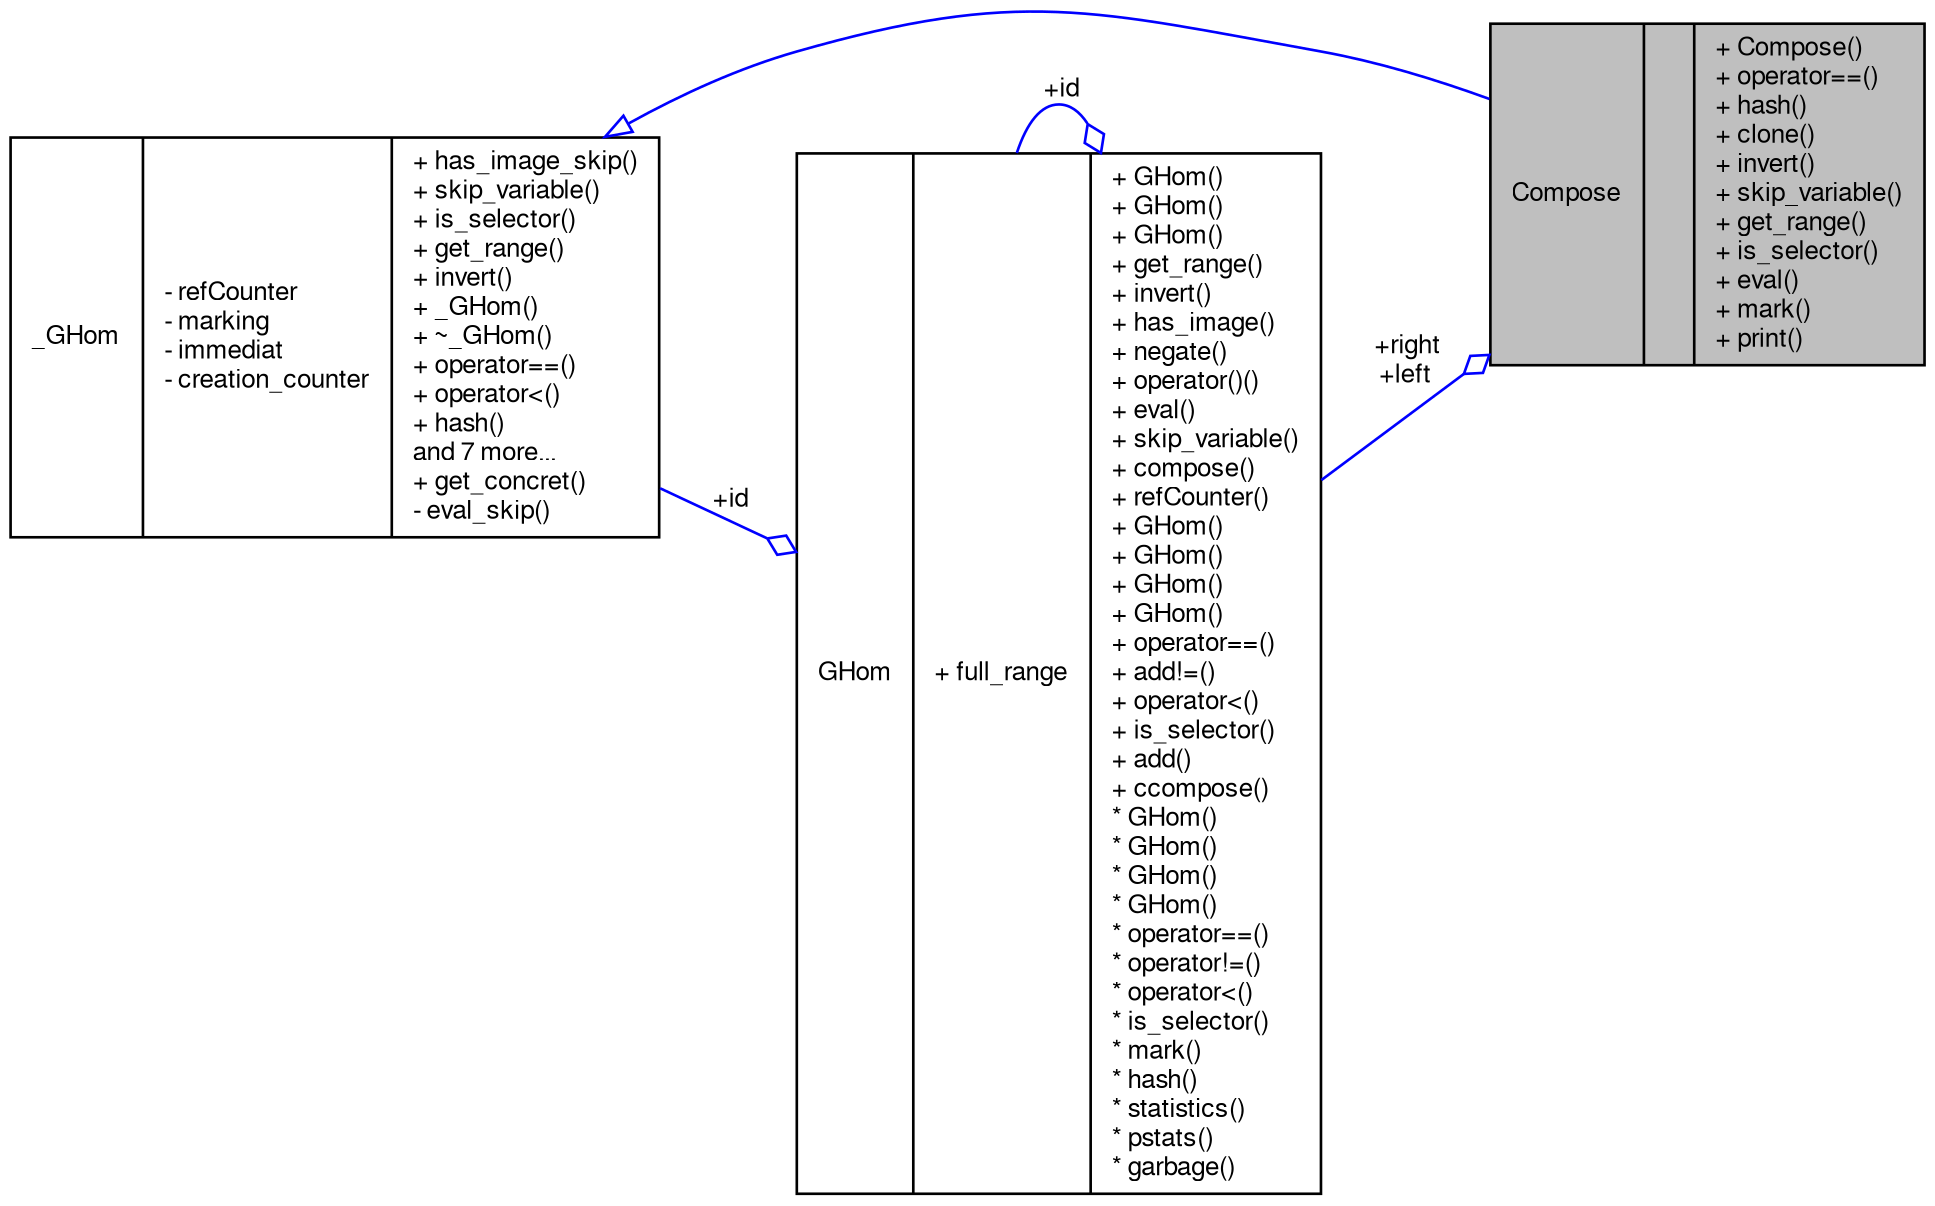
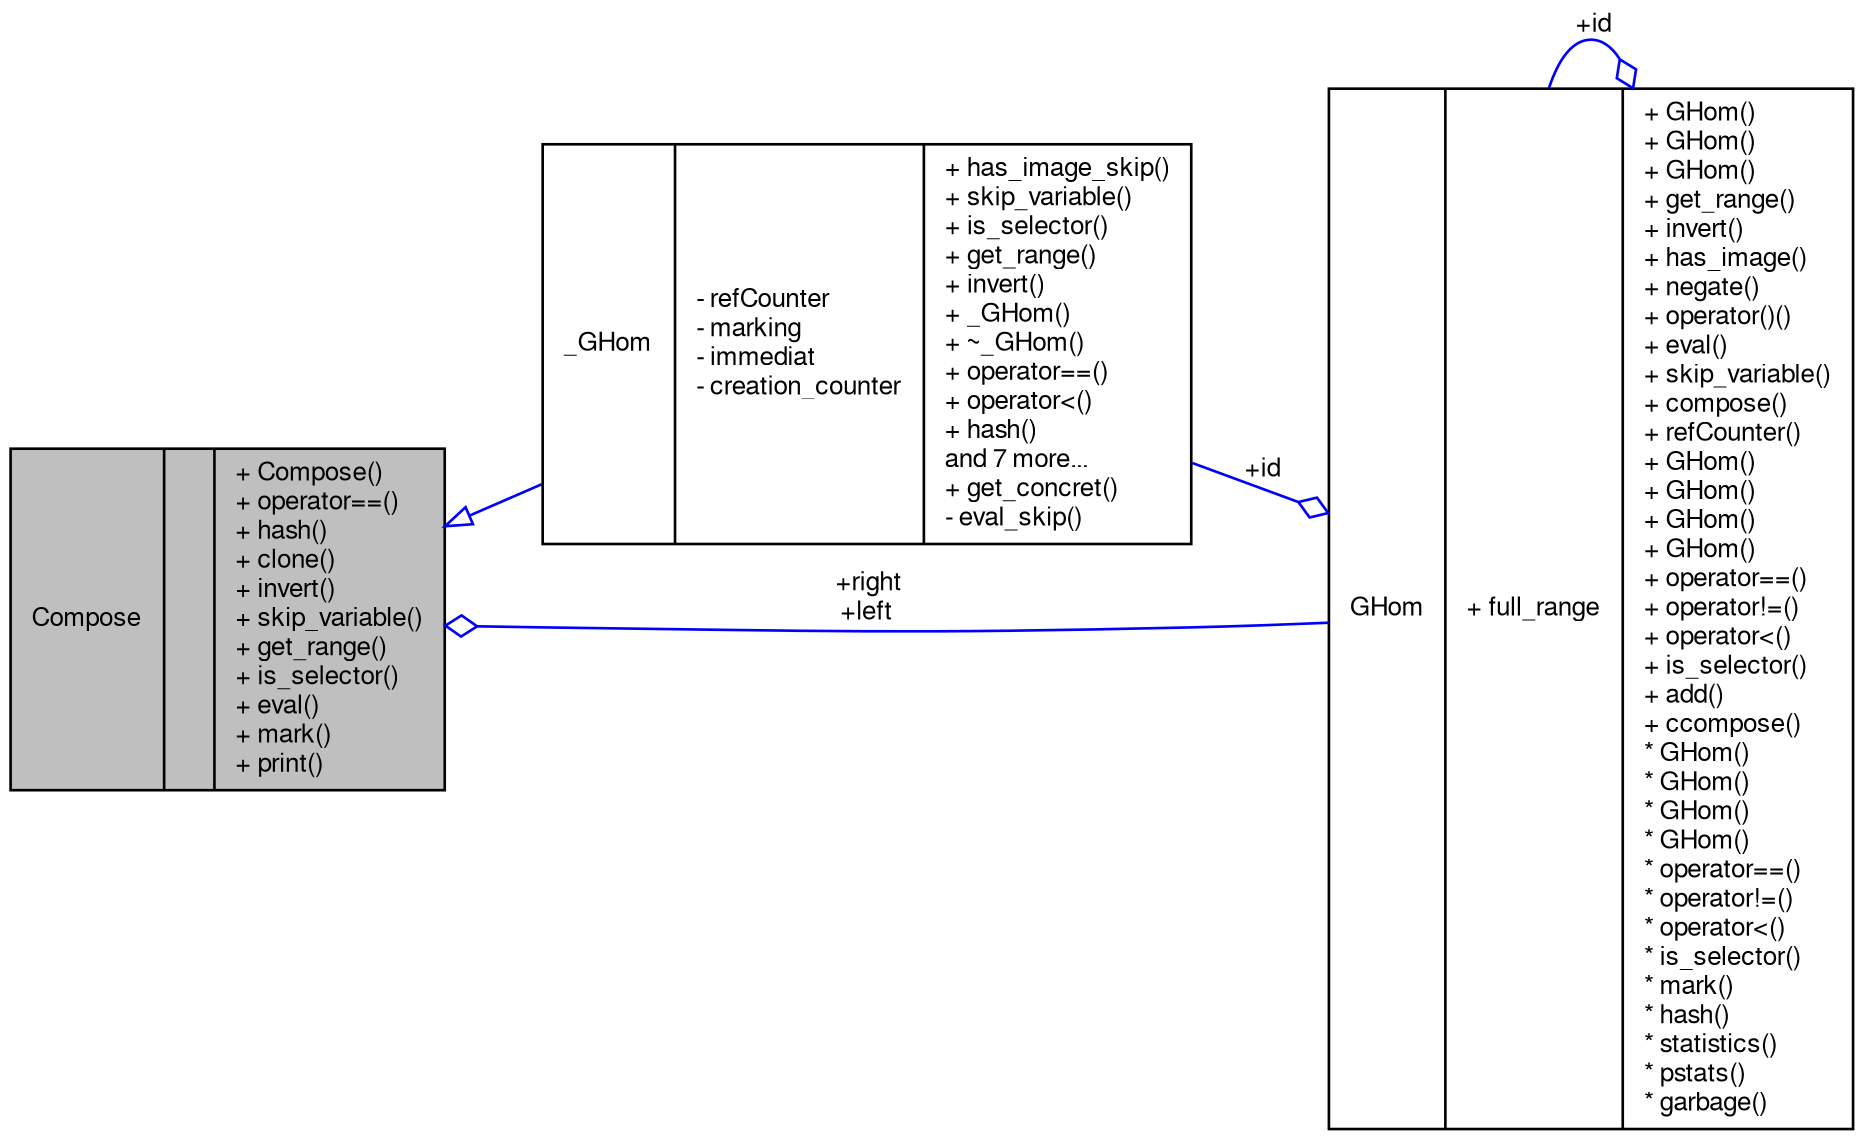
edge "Compose" -> "_GHom": reversed
node "GHom": text "+ add!=()" -> "+ operator!=()"
